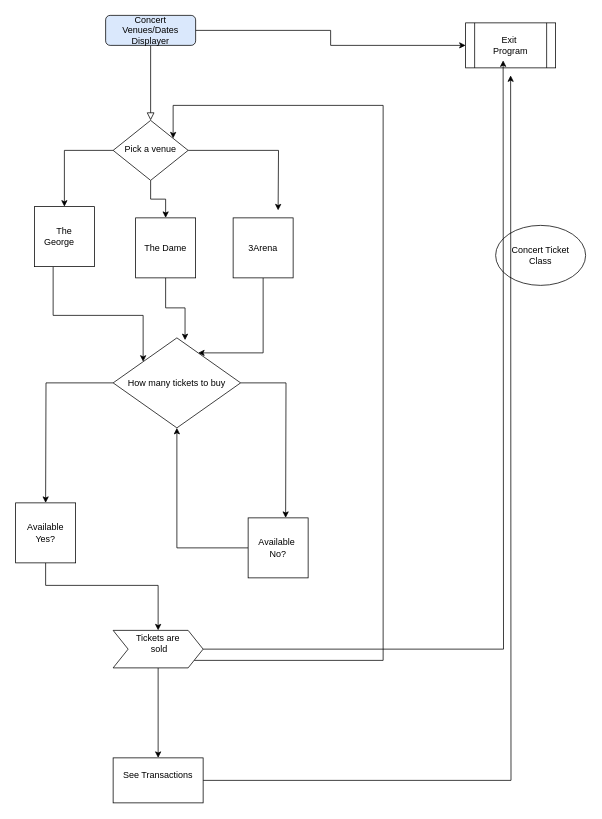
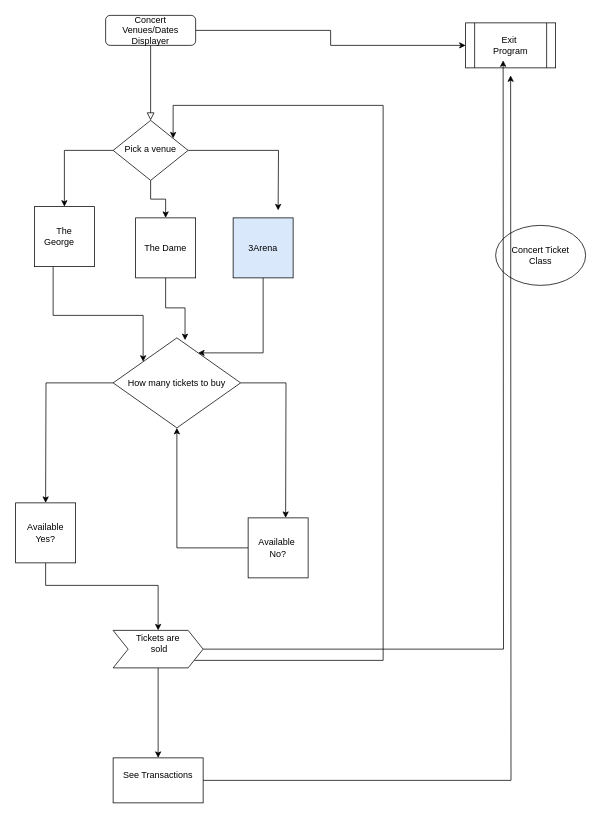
node "Concert Venues/Dates Displayer": fillcolor #dae8fc -> #ffffff
node "3Arena": fillcolor #ffffff -> #dae8fc
